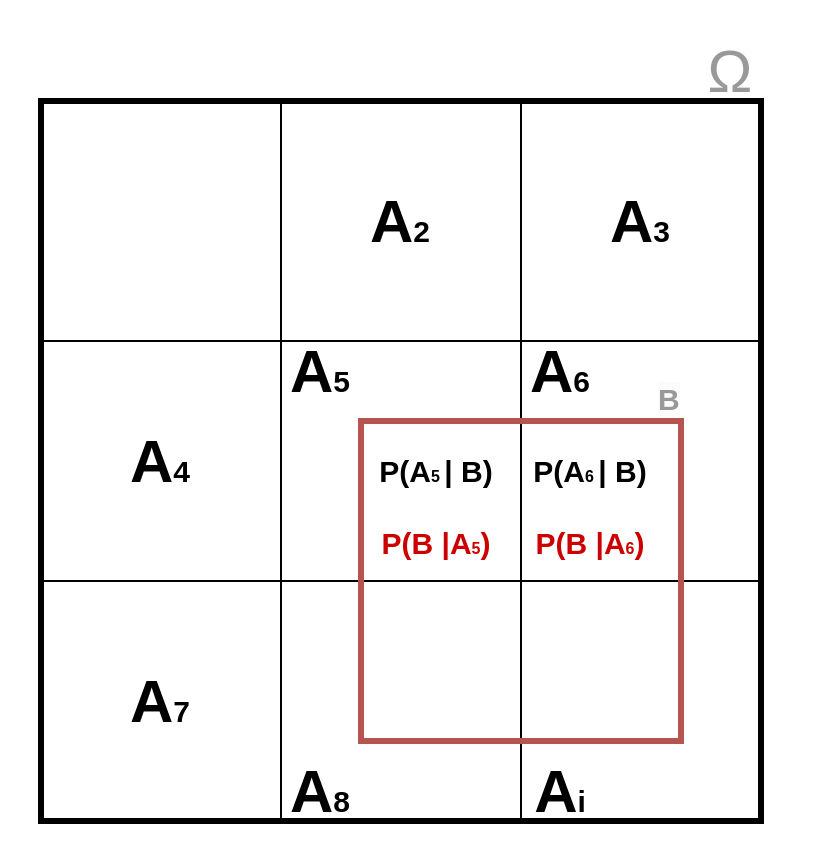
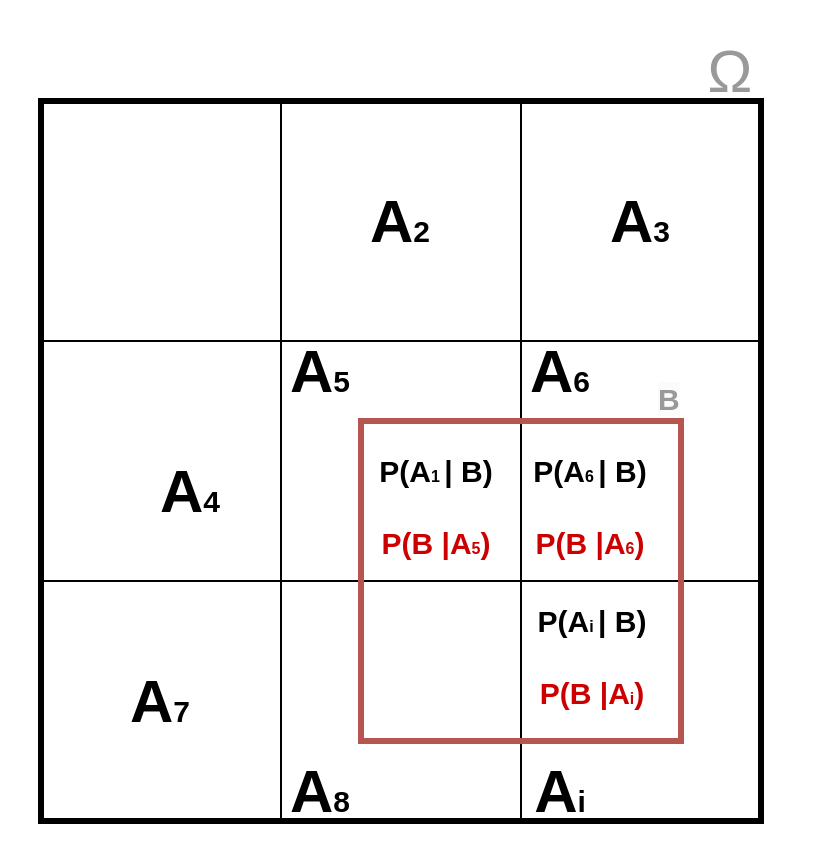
node "A4": moved (161, 461) -> (191, 491)
node "P(A5 | B) P(B |A5)": label "P(A5 | B) P(B |A5)" -> "P(A1 | B) P(B |A5)"
node "P(Ai | B) P(B |Ai)": added
